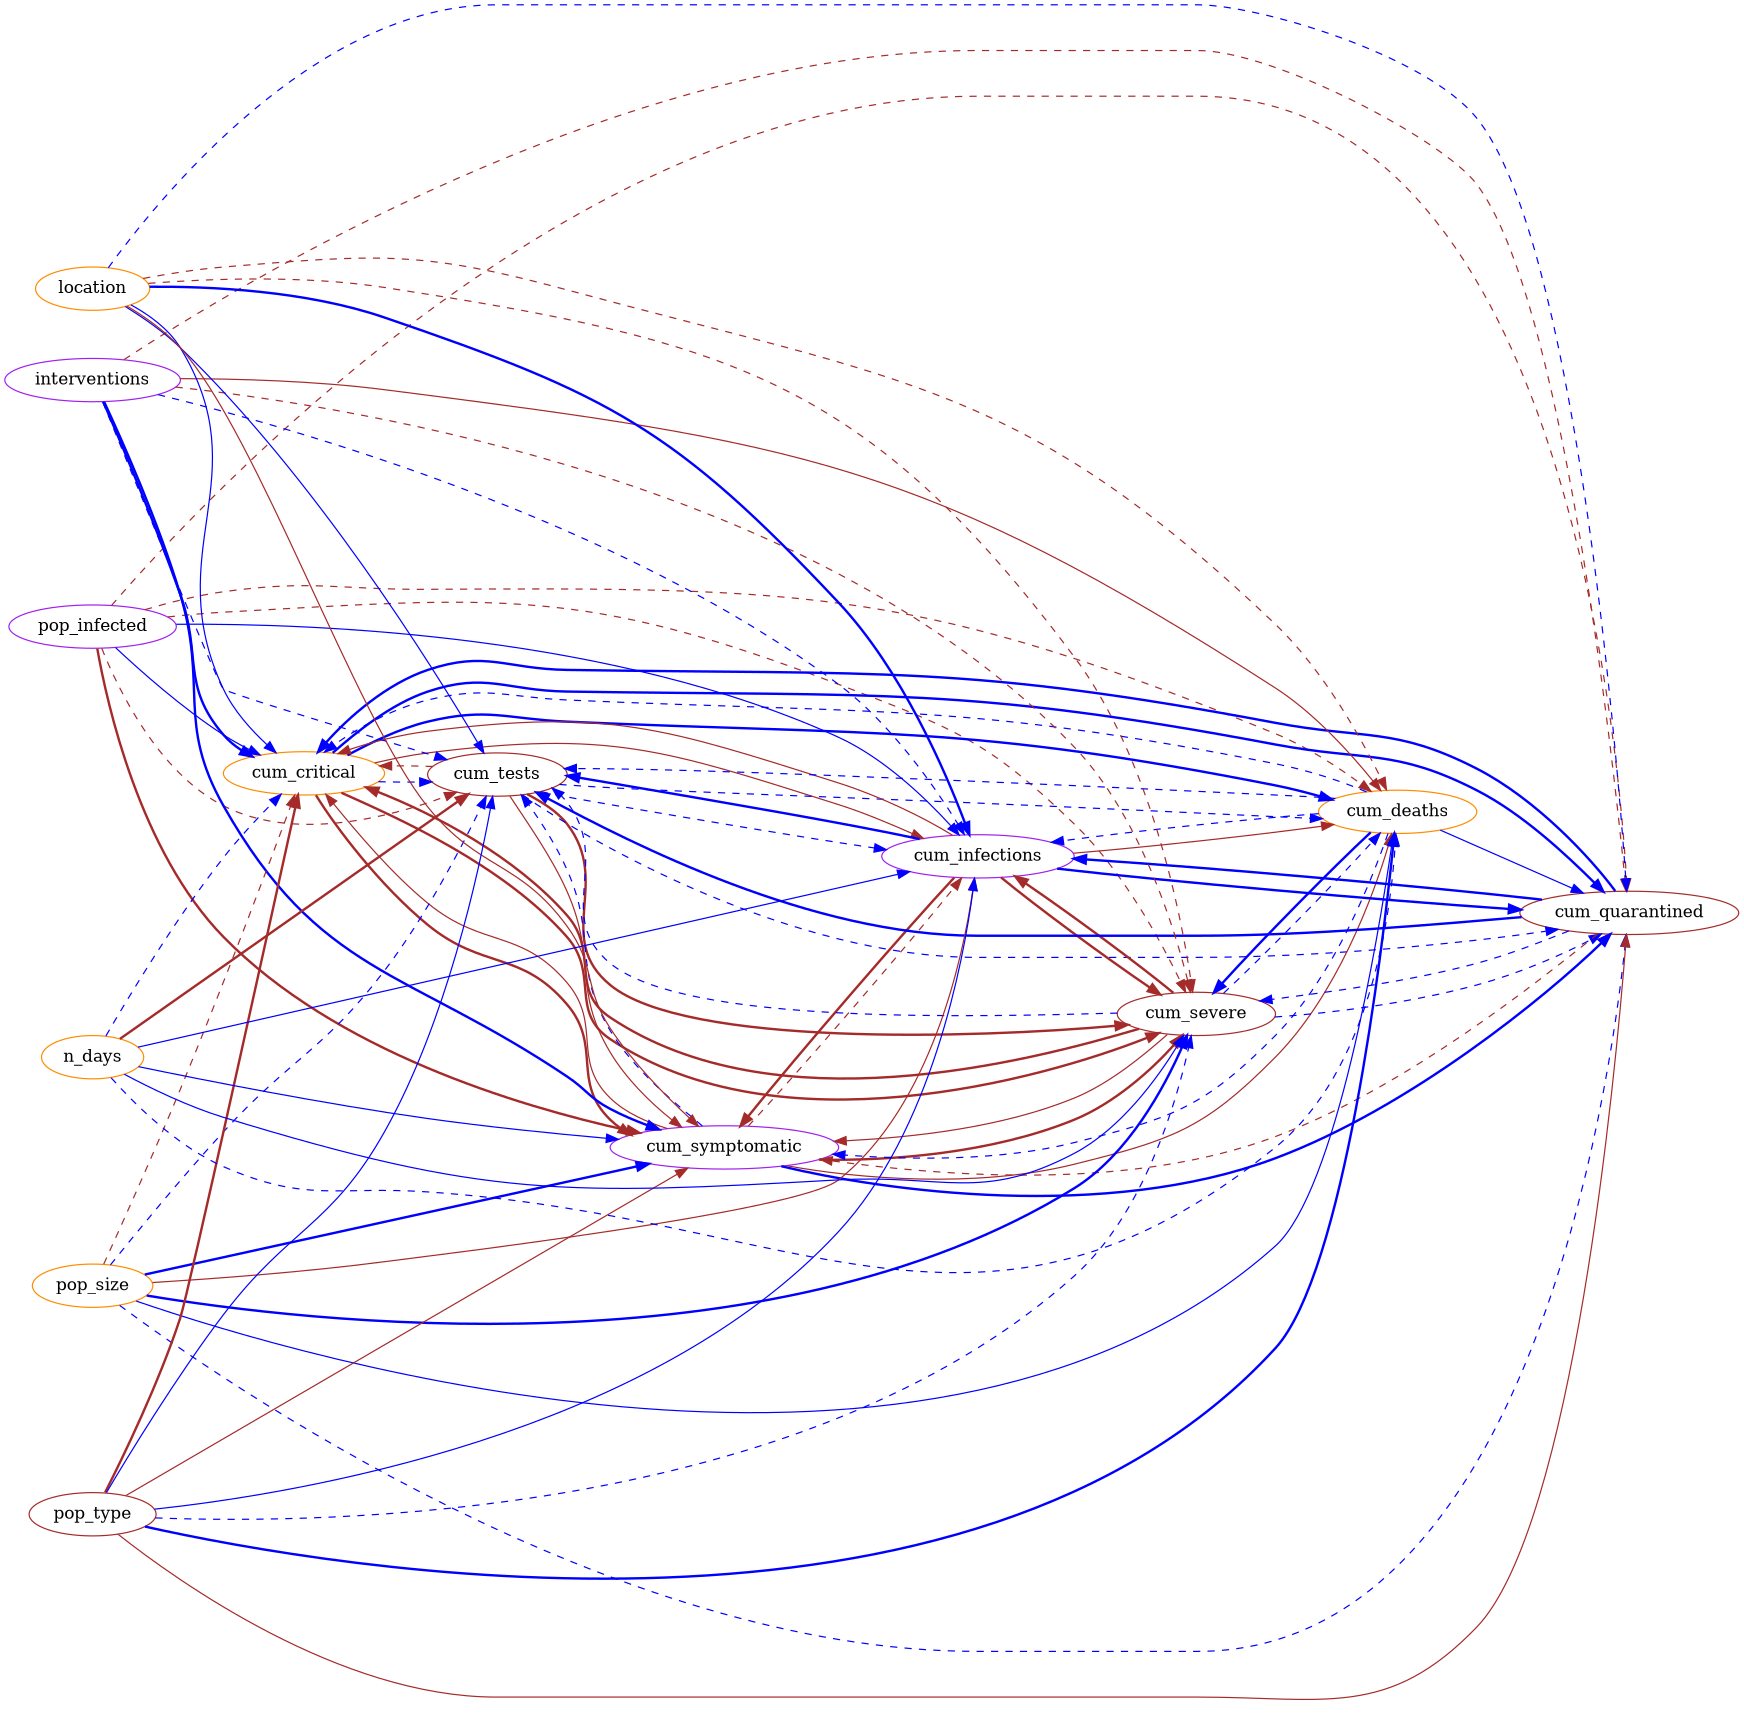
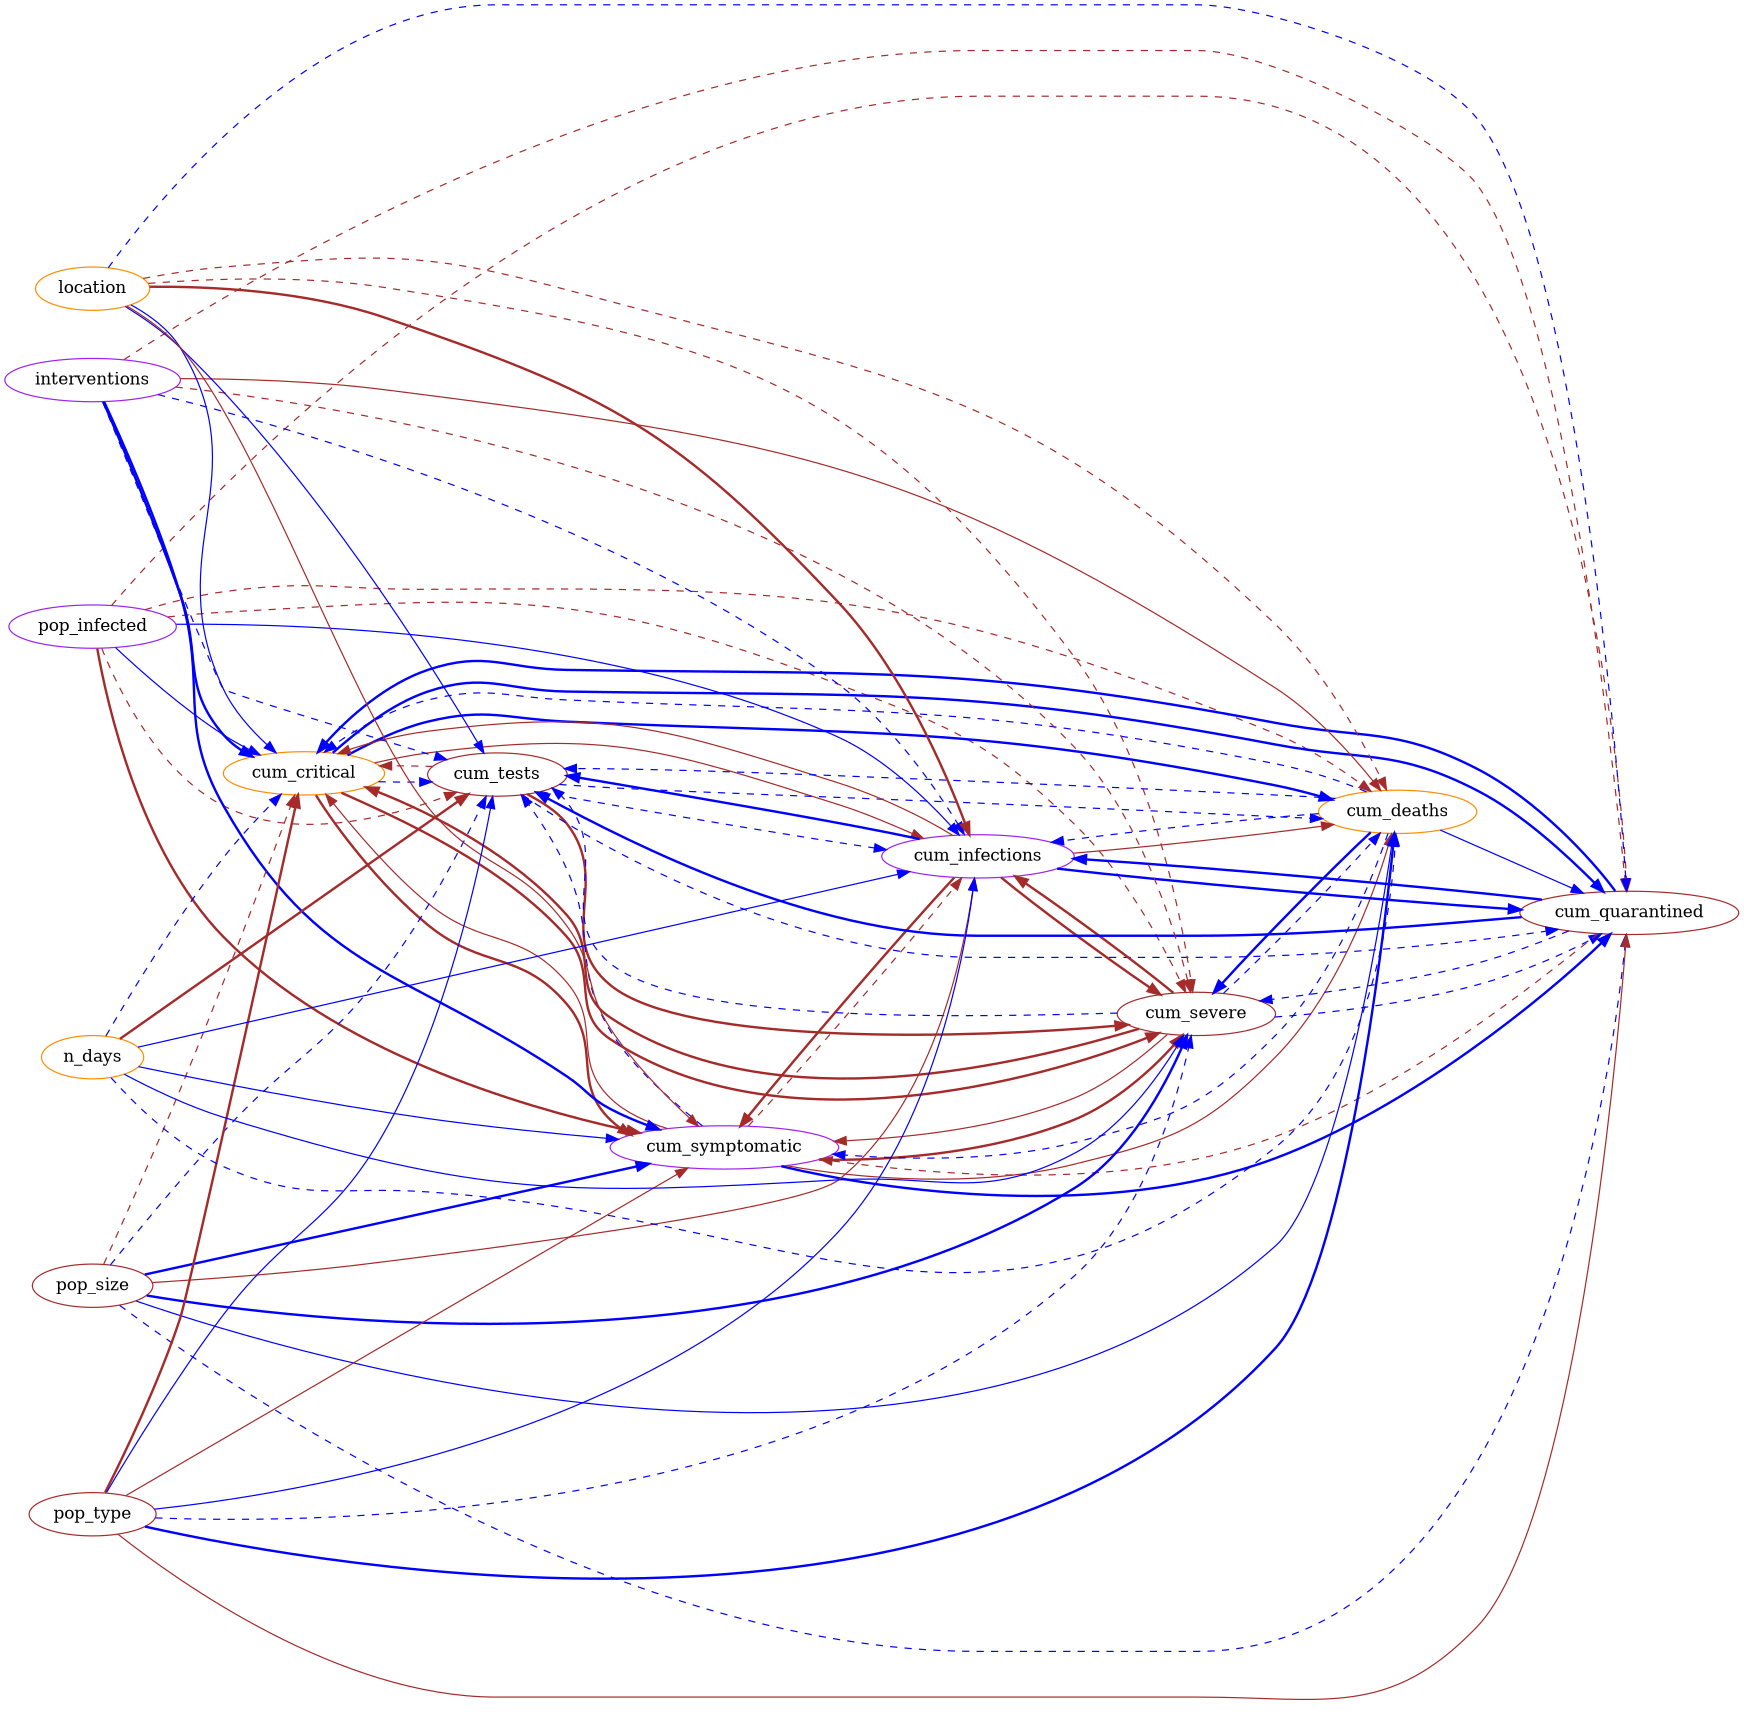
edge "location" -> "cum_infections": color blue -> brown
edge "cum_tests" -> "cum_symptomatic": removed
node "pop_size": color darkorange -> brown
